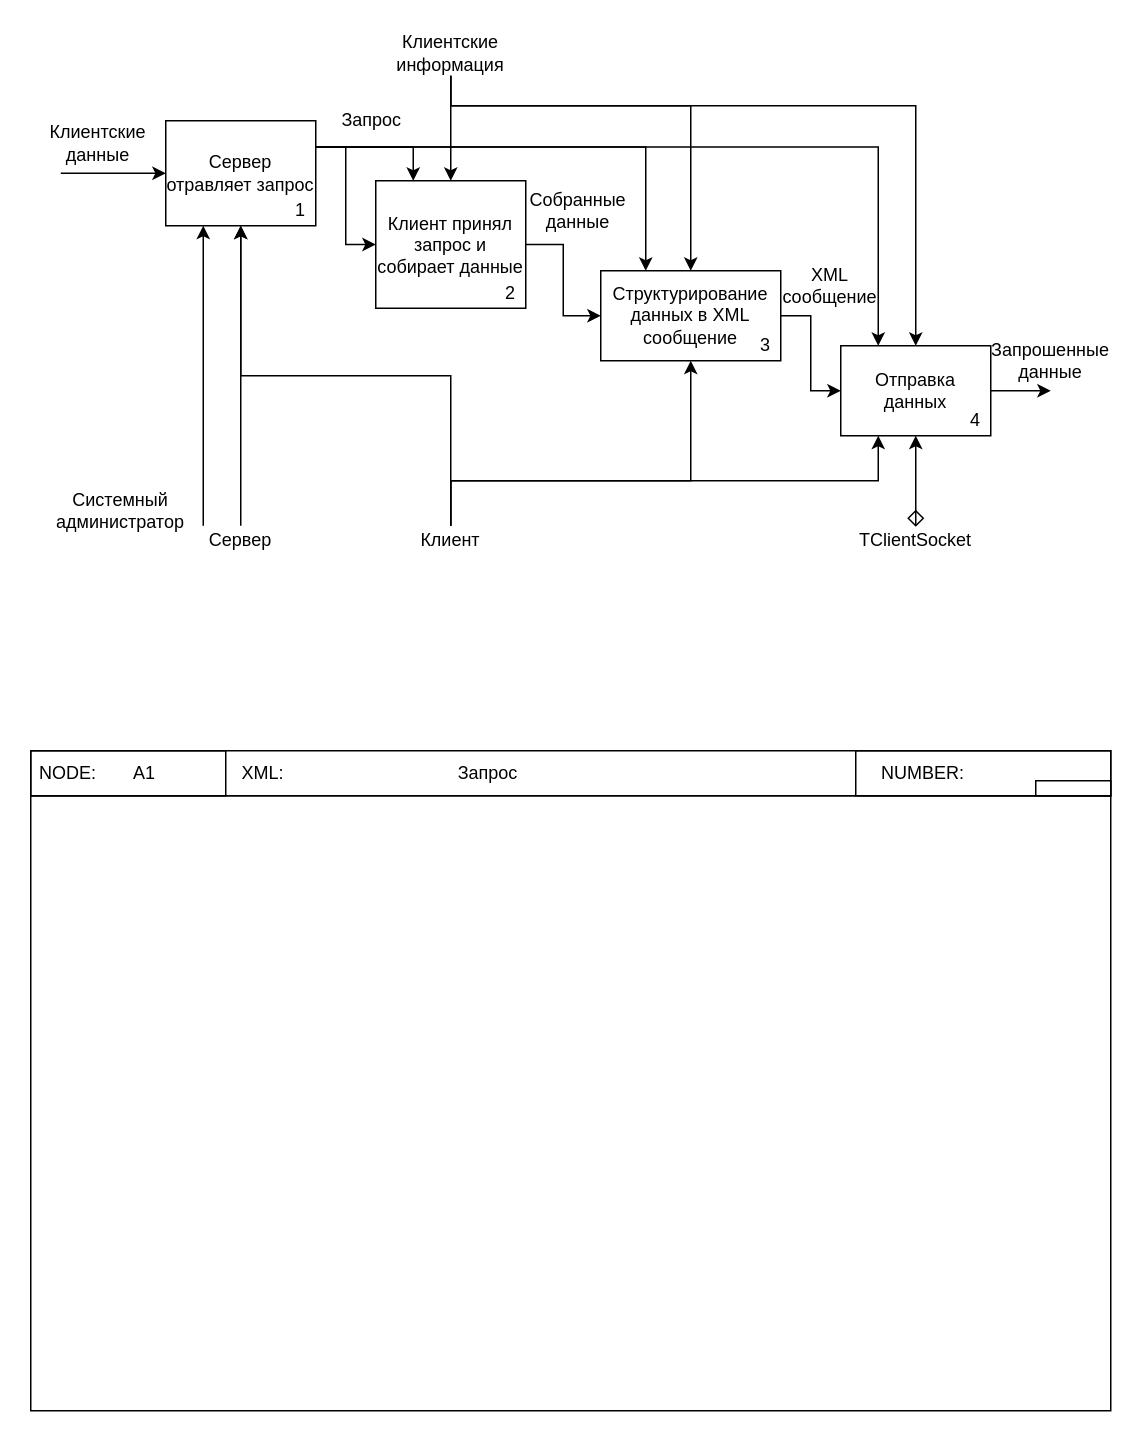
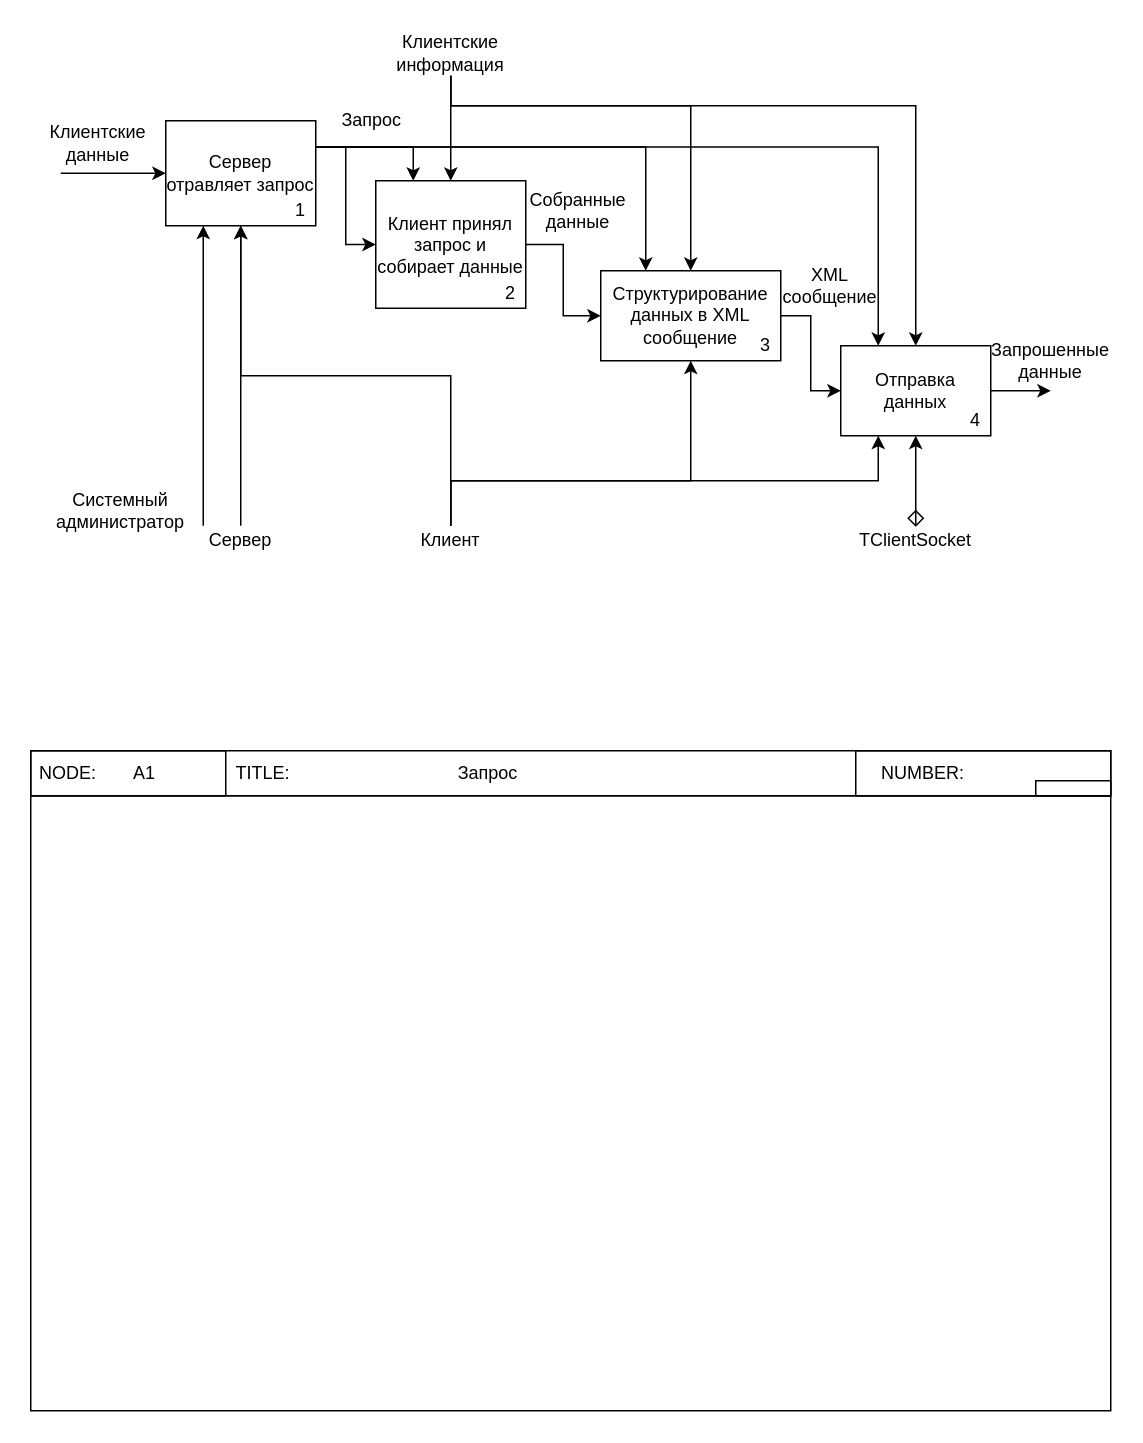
node "XML:": label "XML:" -> "TITLE:"
